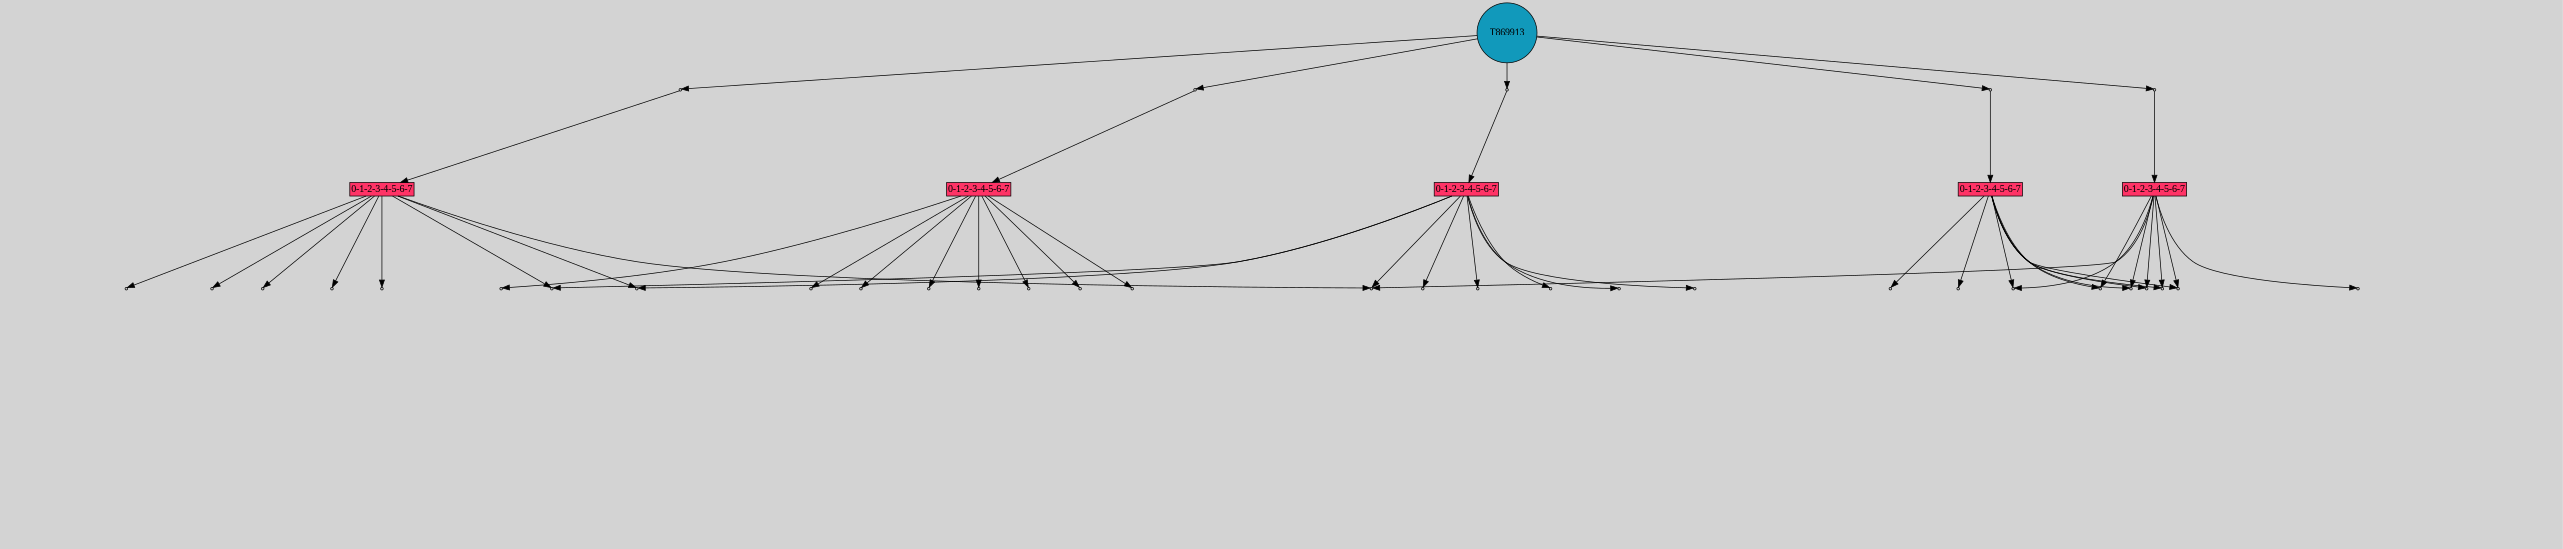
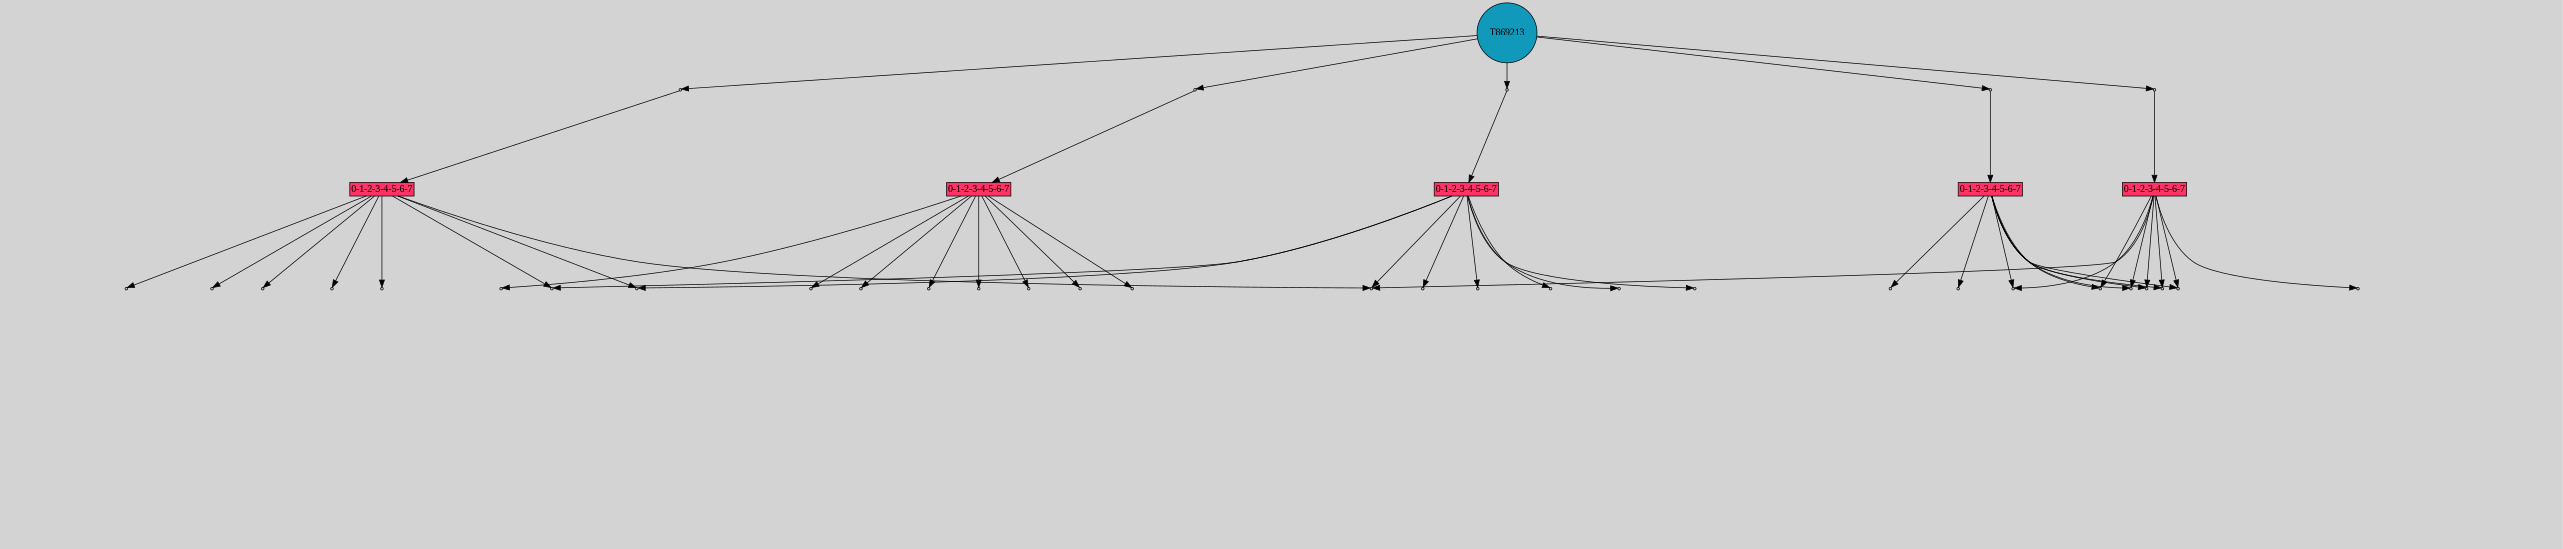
node "T869913": label "T869913" -> "T869213"
